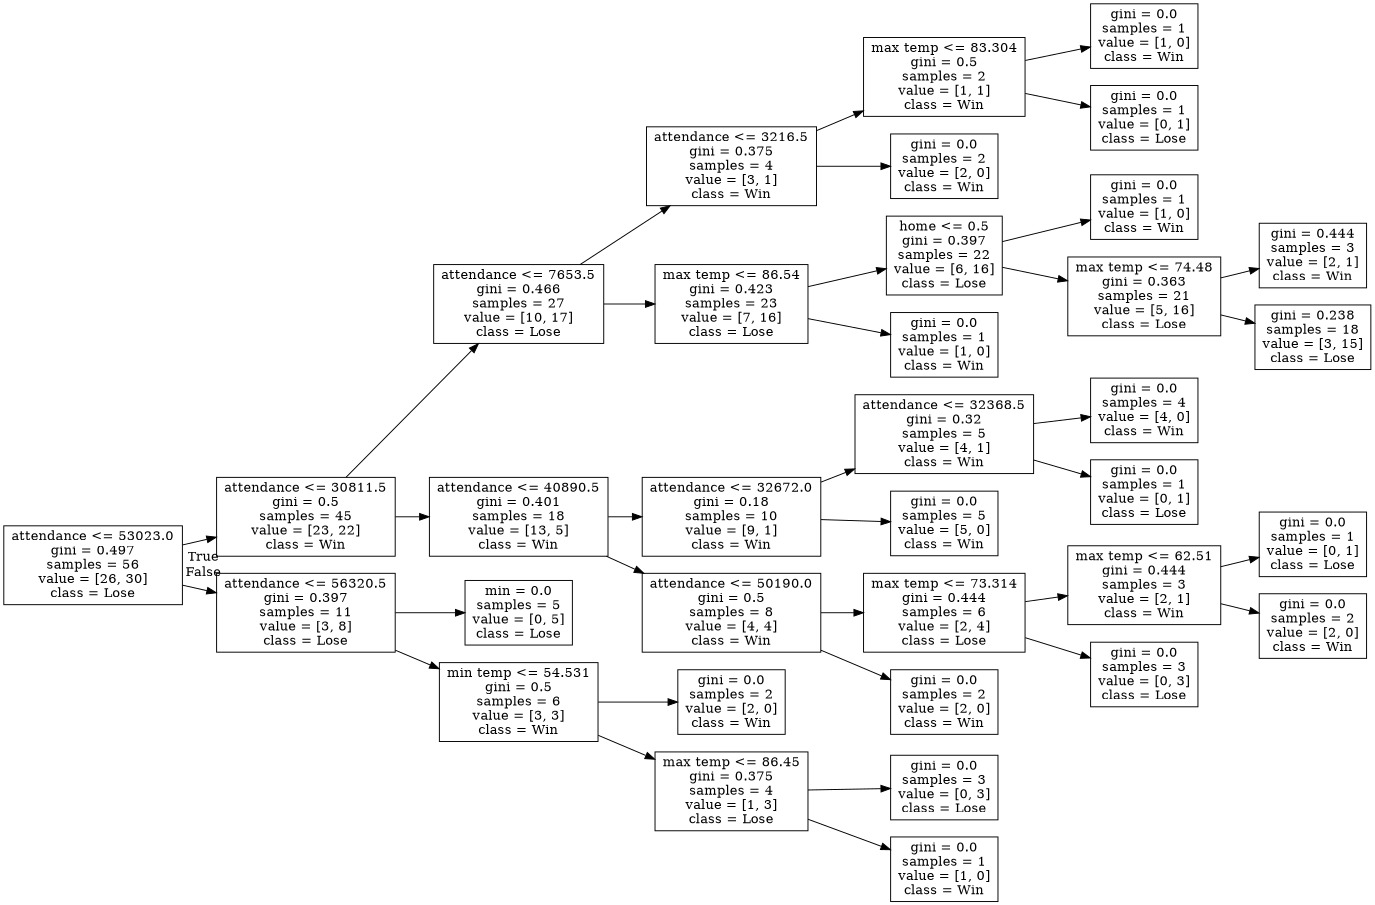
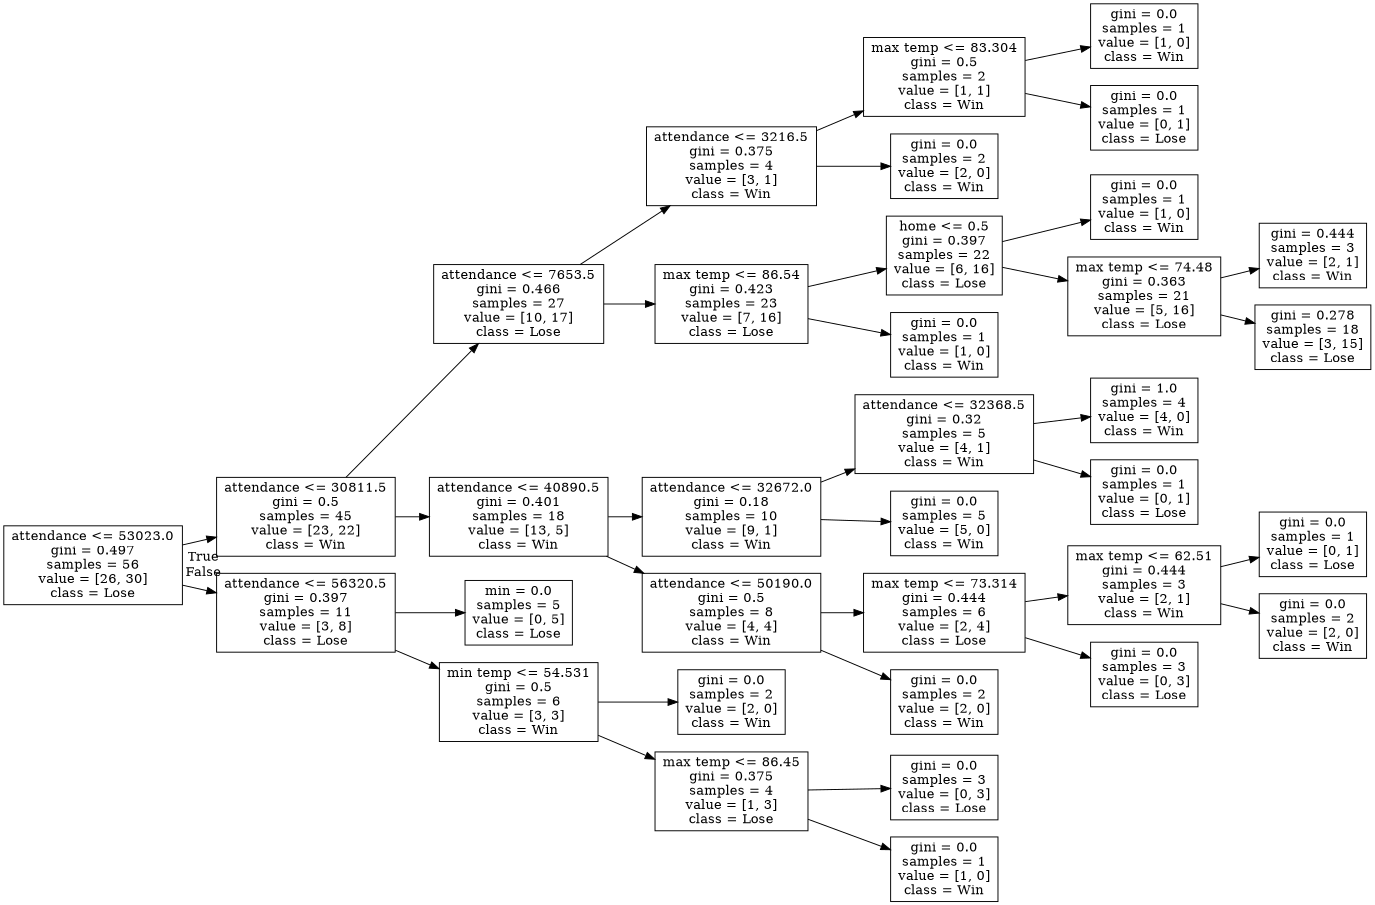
node "gini = 0.238 samples = 18 value = [3, 15] class = Lose": label "gini = 0.238 samples = 18 value = [3, 15] class = Lose" -> "gini = 0.278 samples = 18 value = [3, 15] class = Lose"
node "gini = 0.0 samples = 4 value = [4, 0] class = Win": label "gini = 0.0 samples = 4 value = [4, 0] class = Win" -> "gini = 1.0 samples = 4 value = [4, 0] class = Win"
